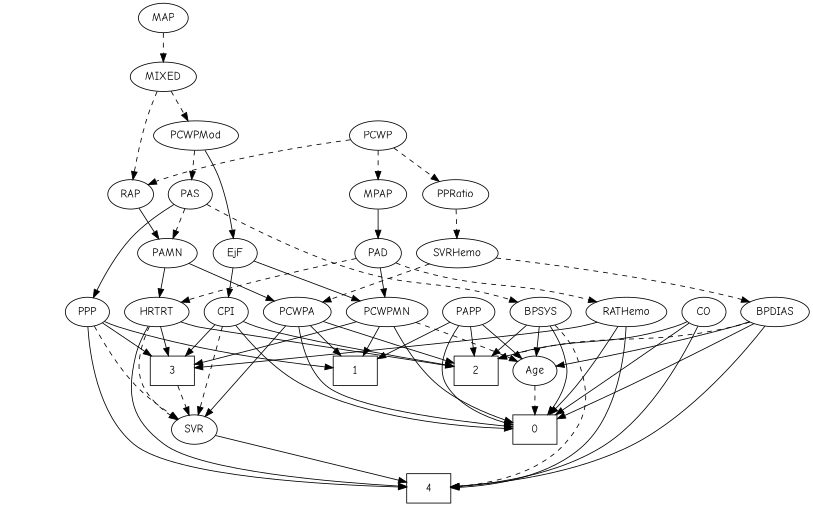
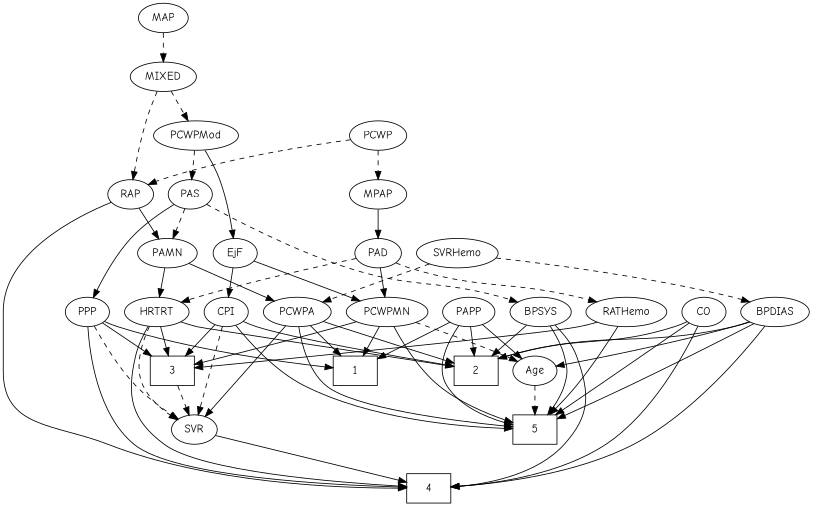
node "PPRatio": removed
edge "BPSYS" -> "Age": removed
edge "BPDIAS" -> "2": style dashed -> solid
node "0": label "0" -> "5"
edge "BPSYS" -> "4": style dashed -> solid
edge "RATHemo" -> "4": now "RAP" -> "4"
